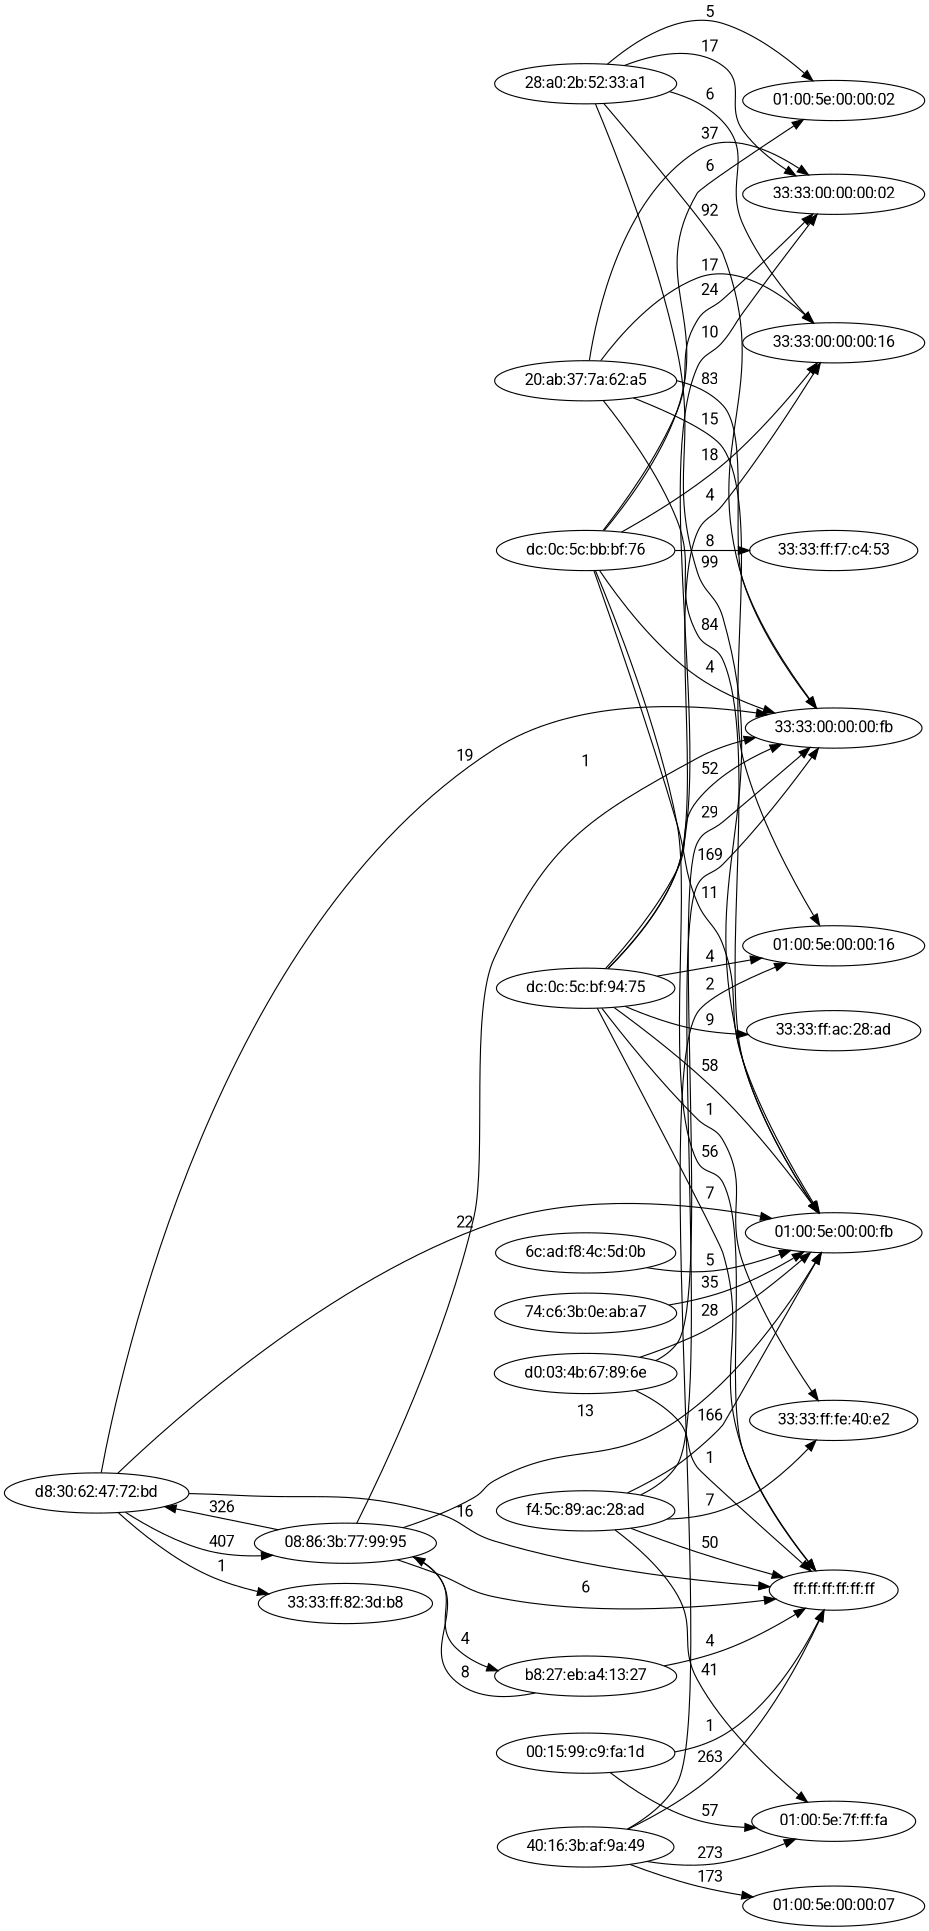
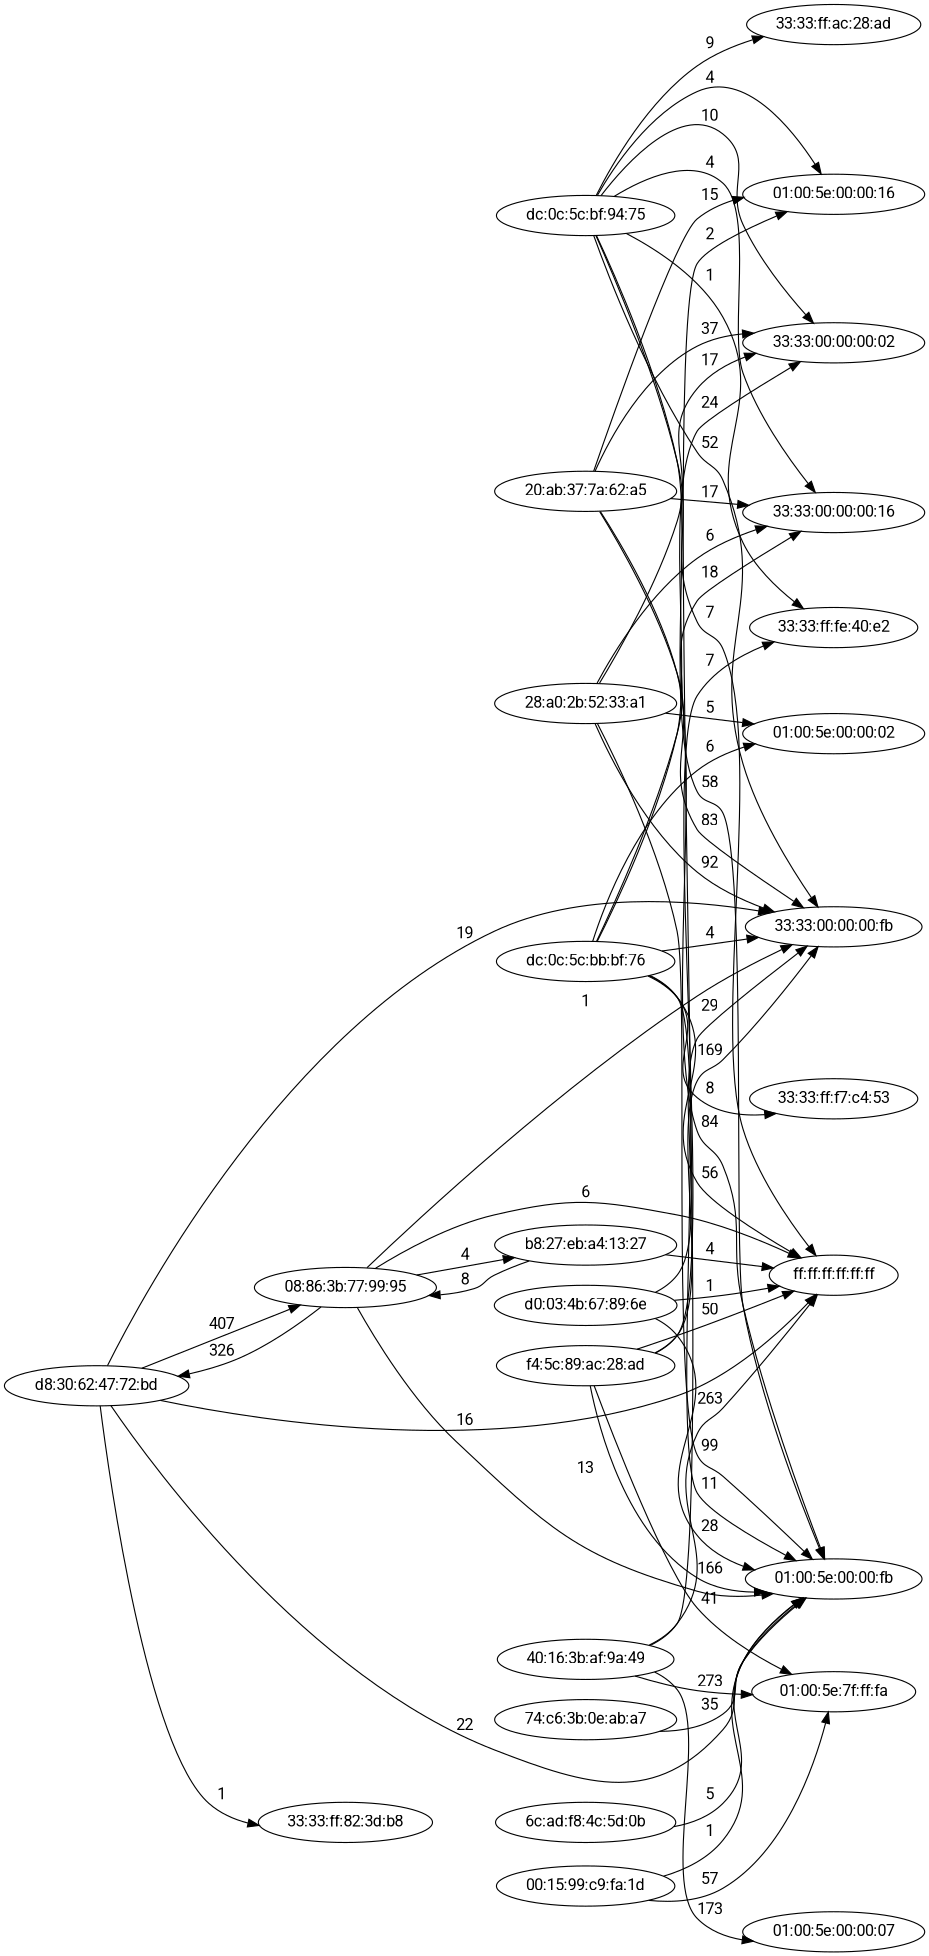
edge "00:15:99:c9:fa:1d" -> "ff:ff:ff:ff:ff:ff": now "00:15:99:c9:fa:1d" -> "01:00:5e:00:00:fb"
